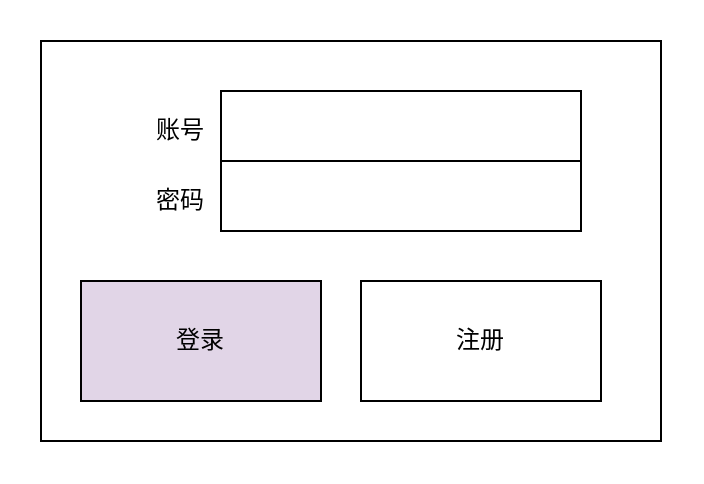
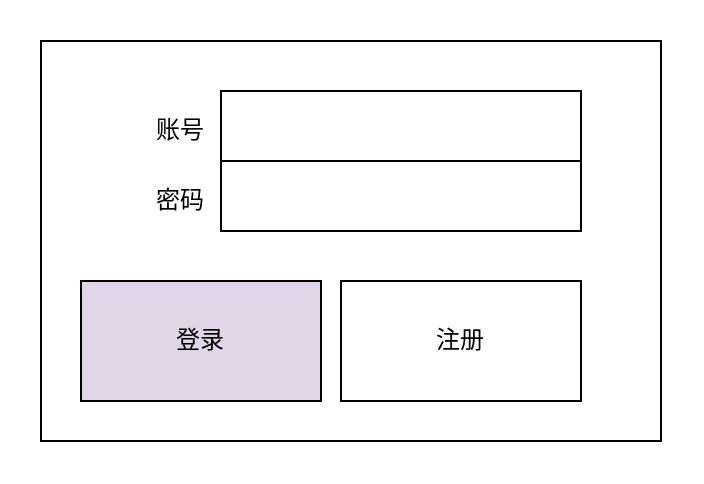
node "注册": moved (481, 341) -> (461, 341)
